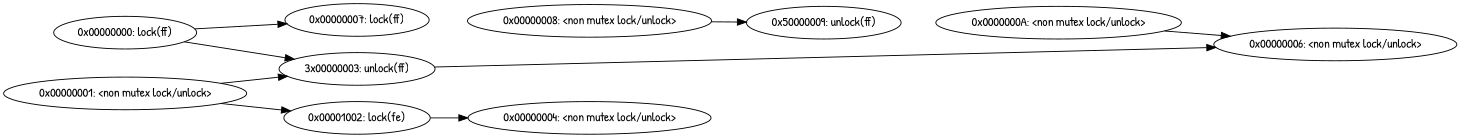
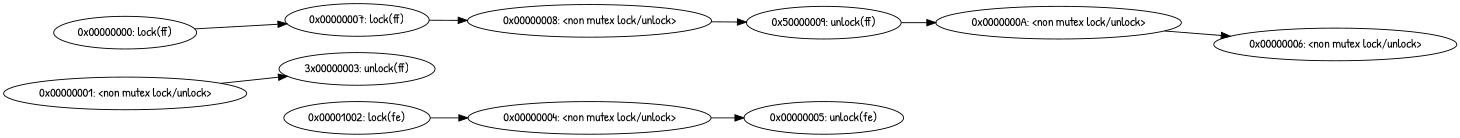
edge "0x00000007: lock(ff)" -> "0x00000008: <non mutex lock/unlock>": added
edge "0x50000009: unlock(ff)" -> "0x0000000A: <non mutex lock/unlock>": added
edge "0x00000000: lock(ff)" -> "3x00000003: unlock(ff)": removed
edge "3x00000003: unlock(ff)" -> "0x00000006: <non mutex lock/unlock>": removed
edge "0x00000001: <non mutex lock/unlock>" -> "0x00001002: lock(fe)": removed
node "0x00000005: unlock(fe)": added
